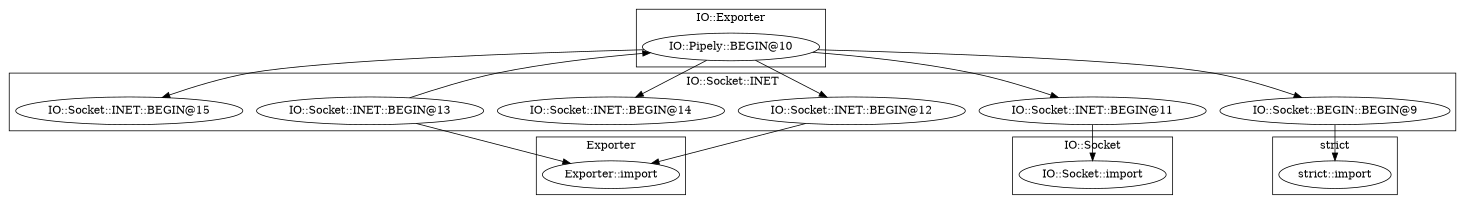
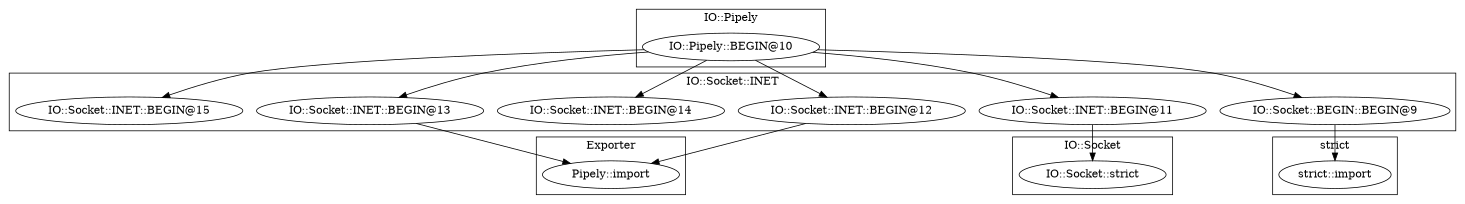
cluster "IO::Exporter": label "IO::Exporter" -> "IO::Pipely"
edge "IO::Socket::INET::BEGIN@13" -> "IO::Pipely::BEGIN@10": reversed
node "Exporter::import": label "Exporter::import" -> "Pipely::import"
node "IO::Socket::import": label "IO::Socket::import" -> "IO::Socket::strict"
